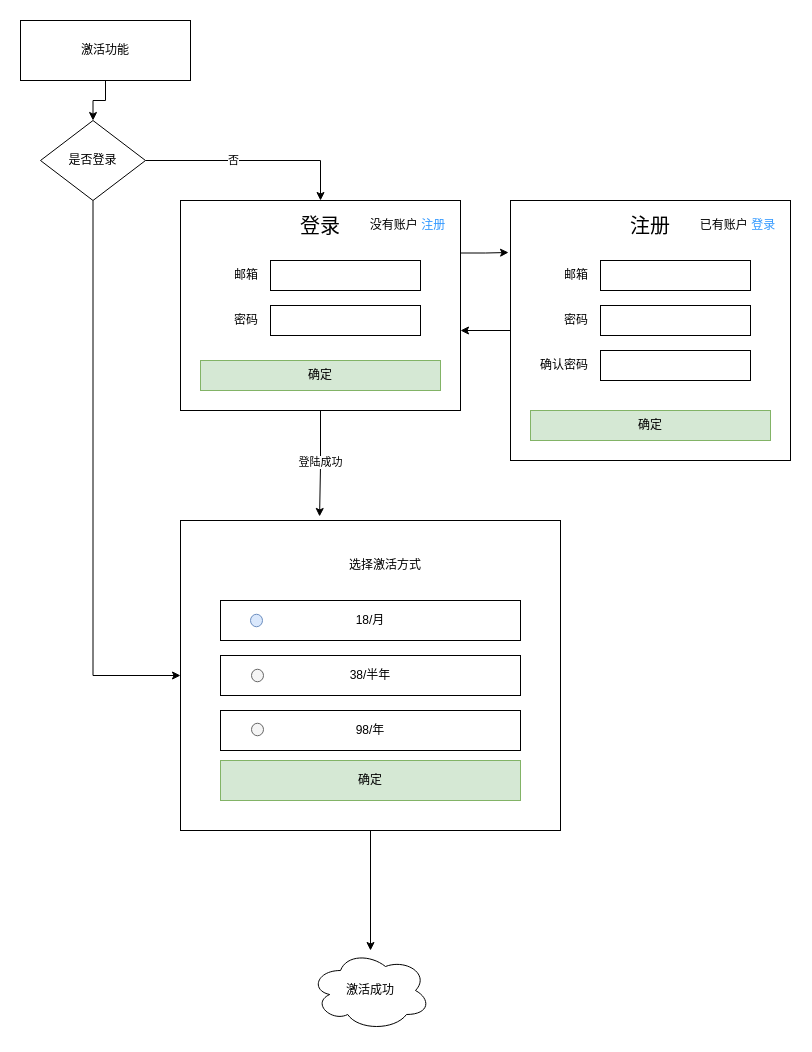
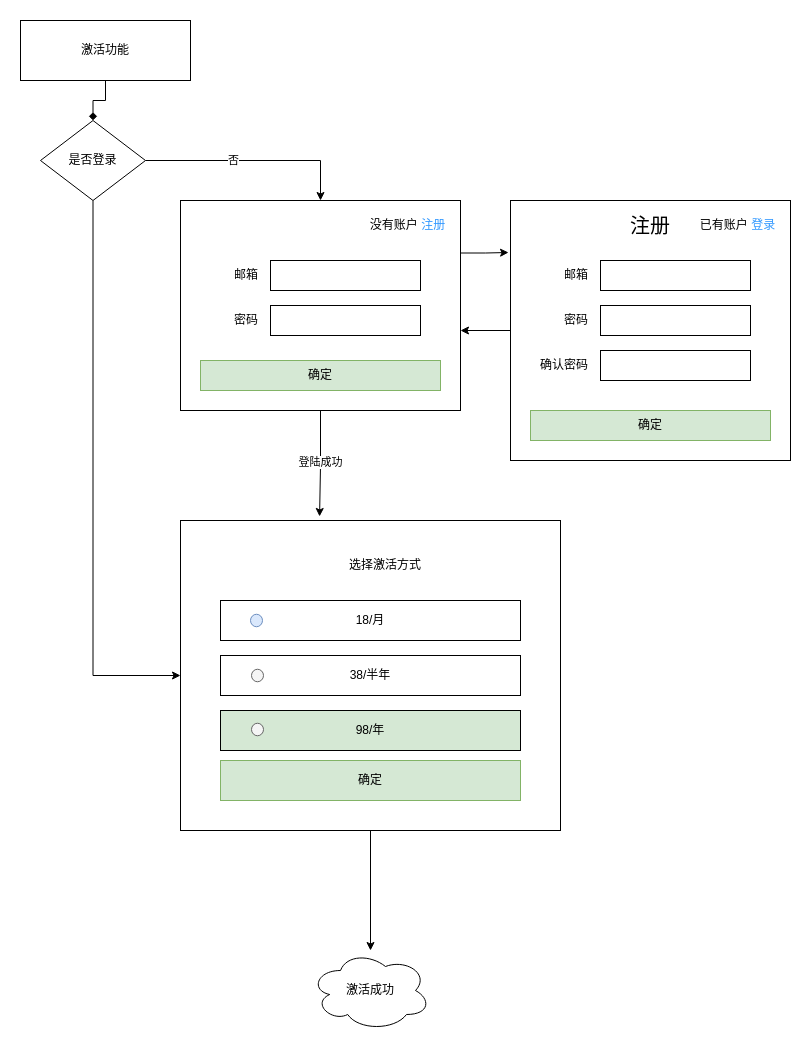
edge "激活功能" -> "是否登录": arrowhead classic -> diamond
node "登录": removed
node "98/年": fillcolor #ffffff -> #d5e8d4
